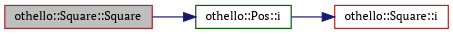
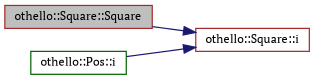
edge "othello::Square::Square" -> "othello::Pos::i": now "othello::Square::Square" -> "othello::Square::i"
